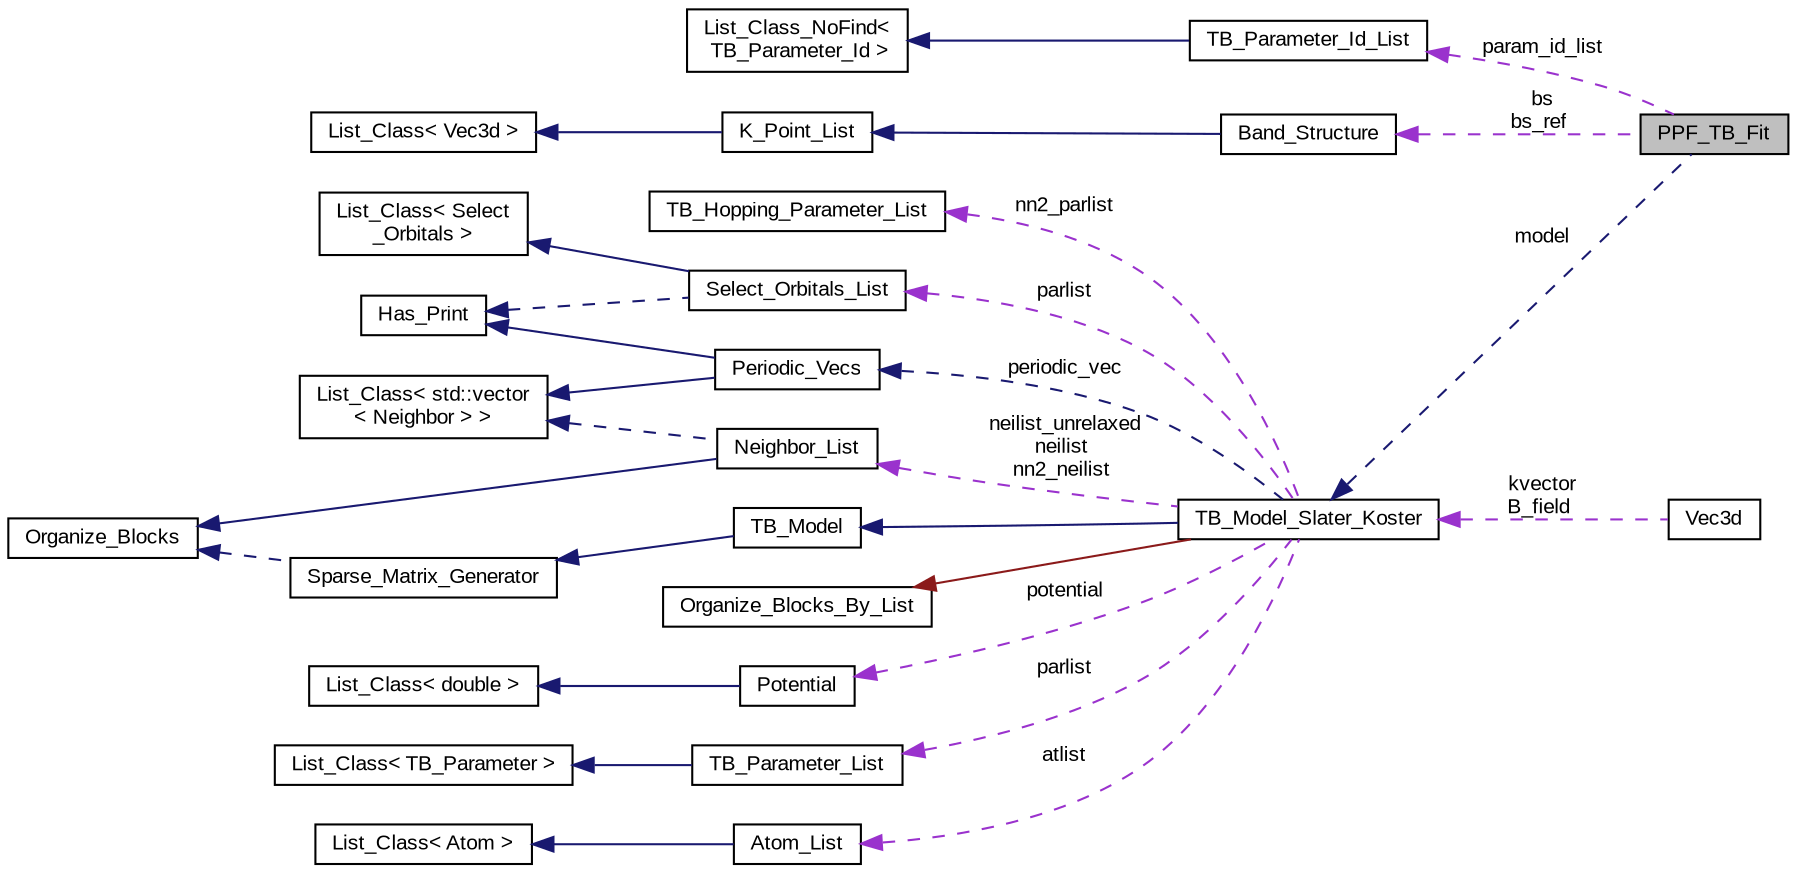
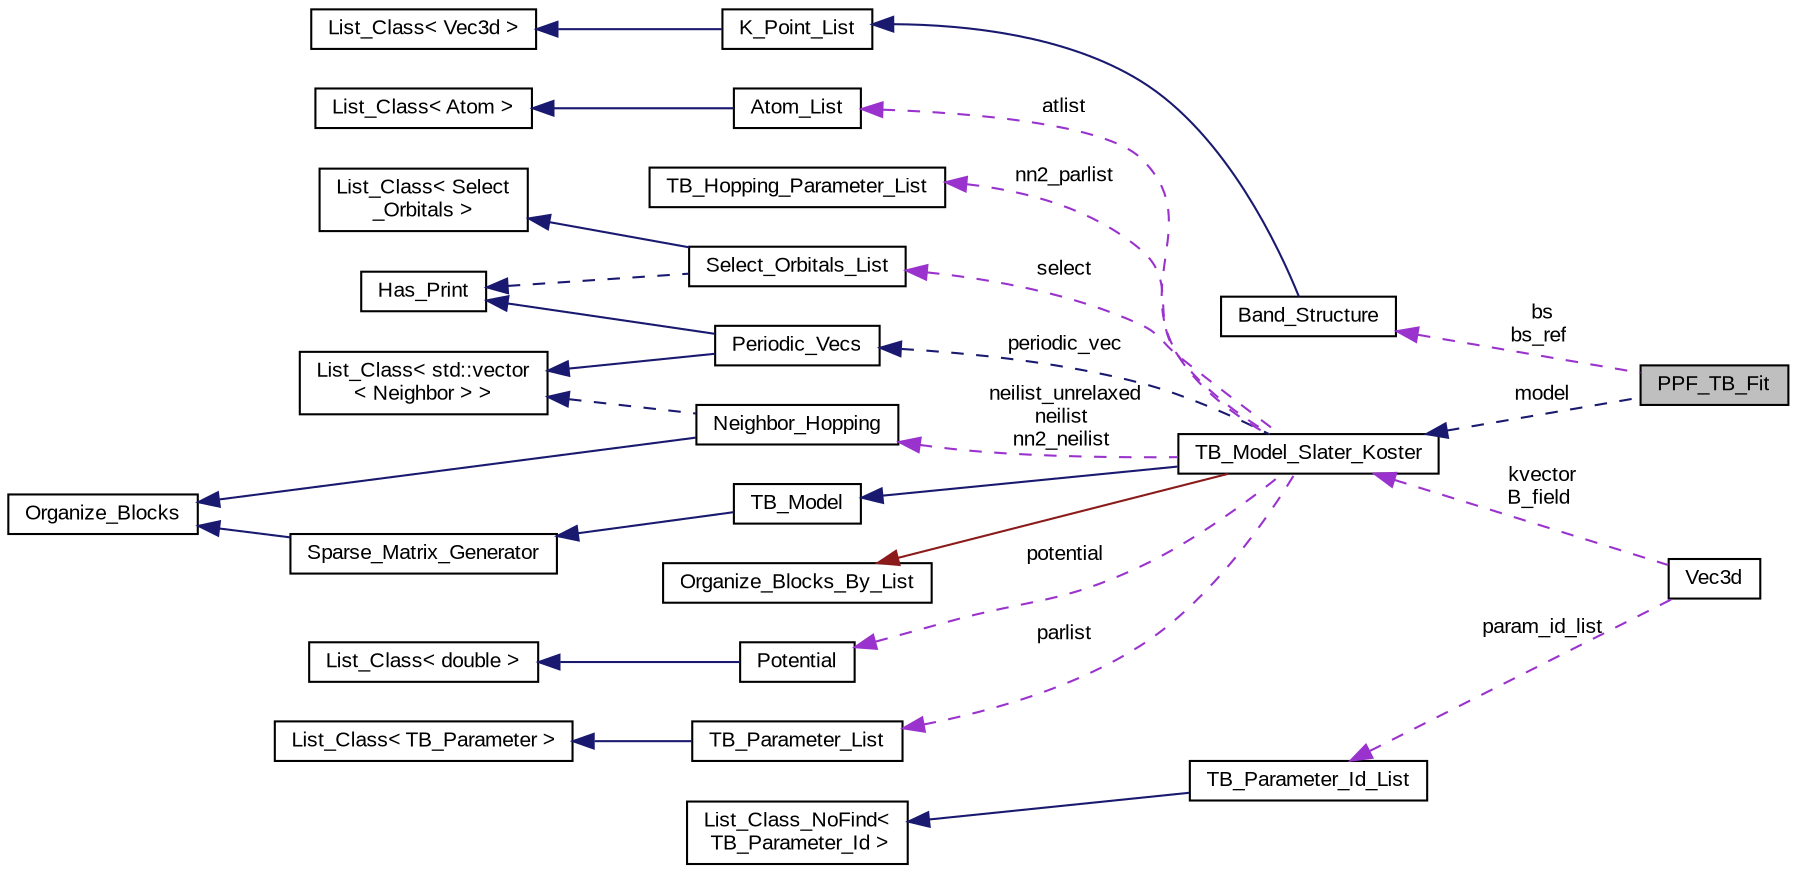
edge "PPF_TB_Fit" -> "TB_Parameter_Id_List": now "Vec3d" -> "TB_Parameter_Id_List"
edge "TB_Model_Slater_Koster" -> "Select_Orbitals_List": label " parlist" -> " select"
node "Neighbor_List": label "Neighbor_List" -> "Neighbor_Hopping"
edge "Sparse_Matrix_Generator" -> "Organize_Blocks": style dashed -> solid
